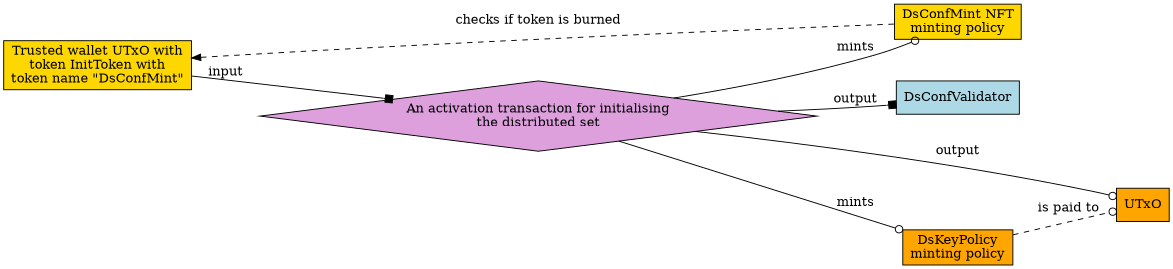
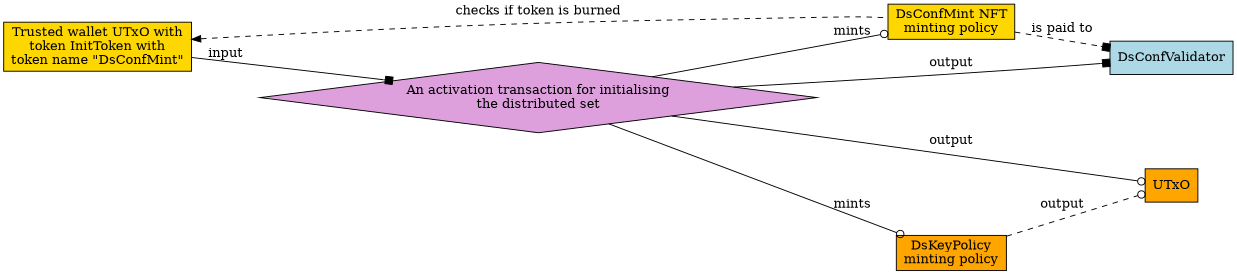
edge "DsConfMint NFT minting policy" -> "DsConfValidator": added, label "is paid to"
edge "DsKeyPolicy minting policy" -> "UTxO": label "is paid to" -> "output"
